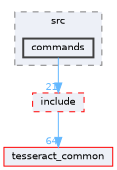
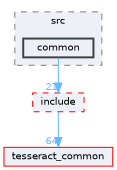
node "commands": label "commands" -> "common"
